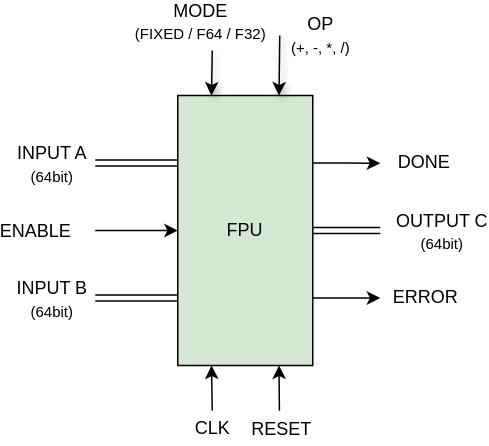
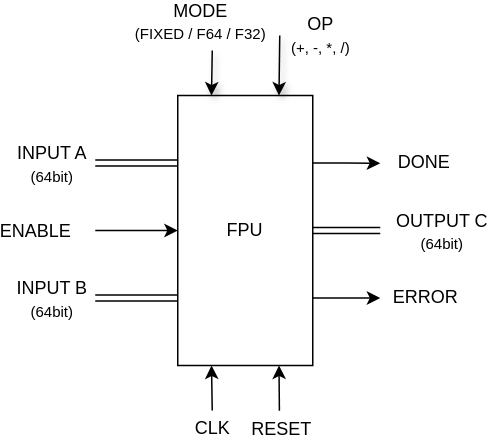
node "FPU": fillcolor #d5e8d4 -> #ffffff
